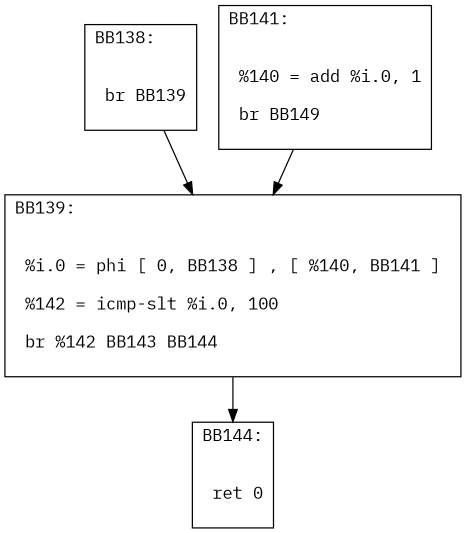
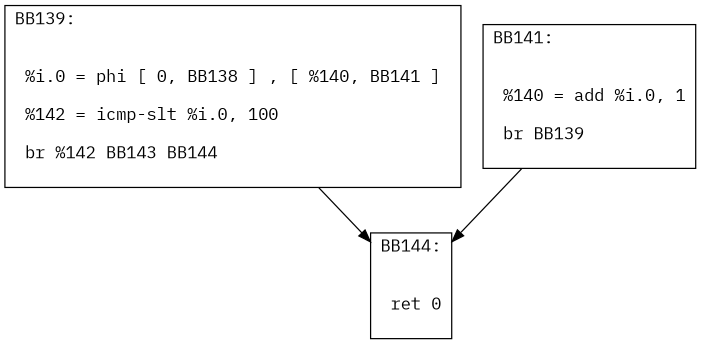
node "BB138:": removed
node "BB141:": text "br BB149" -> "br BB139"
edge "BB141:" -> "BB139:": now "BB141:" -> "BB144:"
